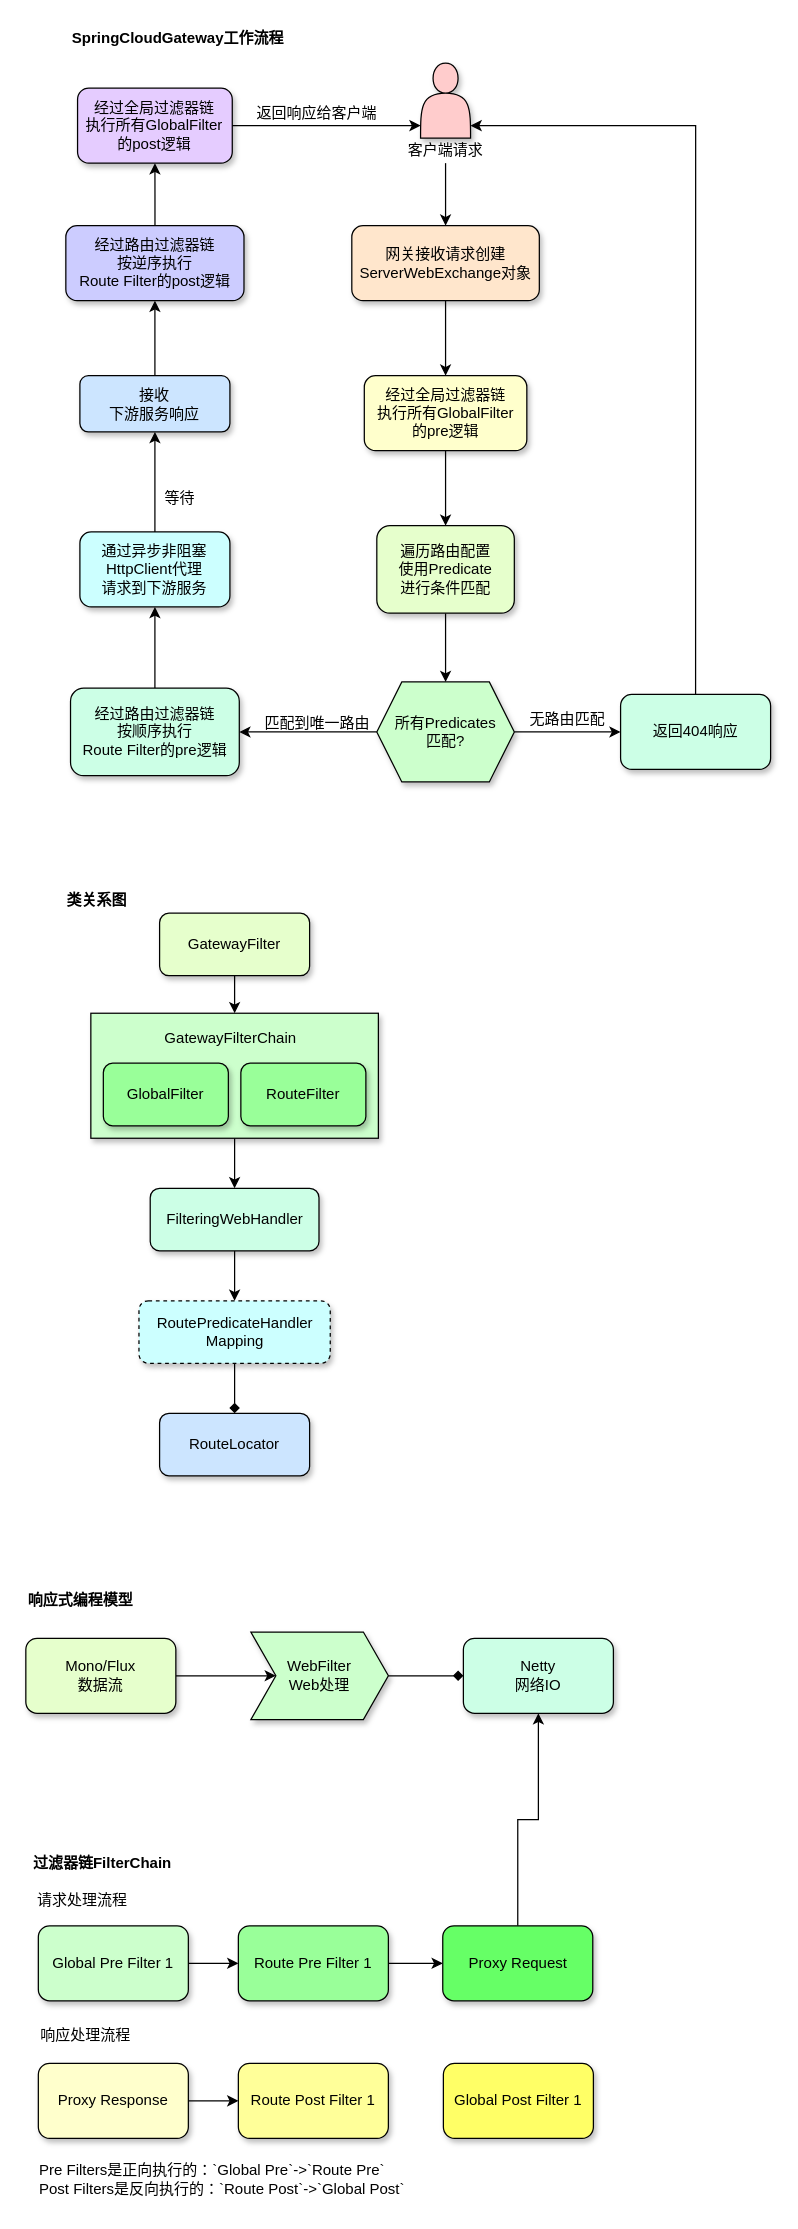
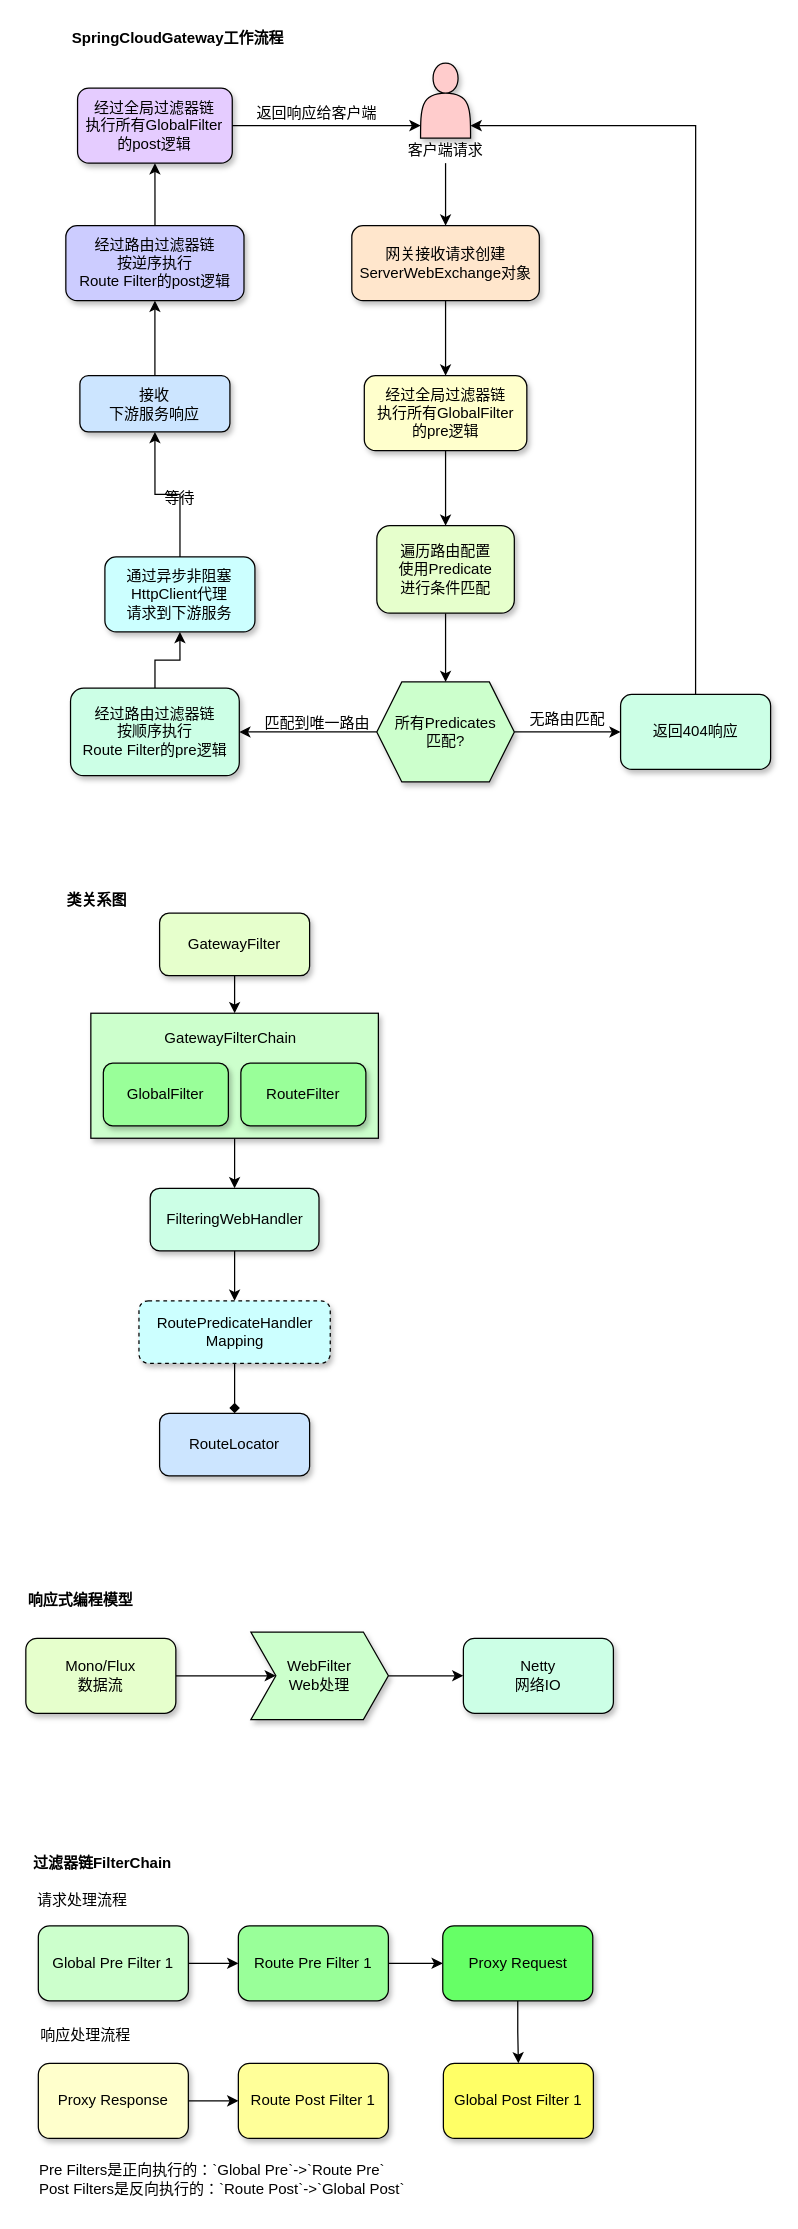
node "通过异步非阻塞HttpClient代理 请求到下游服务": moved (155, 569) -> (180, 594)
edge "WebFilter Web处理" -> "Netty 网络IO": arrowhead diamond -> classic
edge "Proxy Request" -> "Netty 网络IO": now "Proxy Request" -> "Global Post Filter 1"
